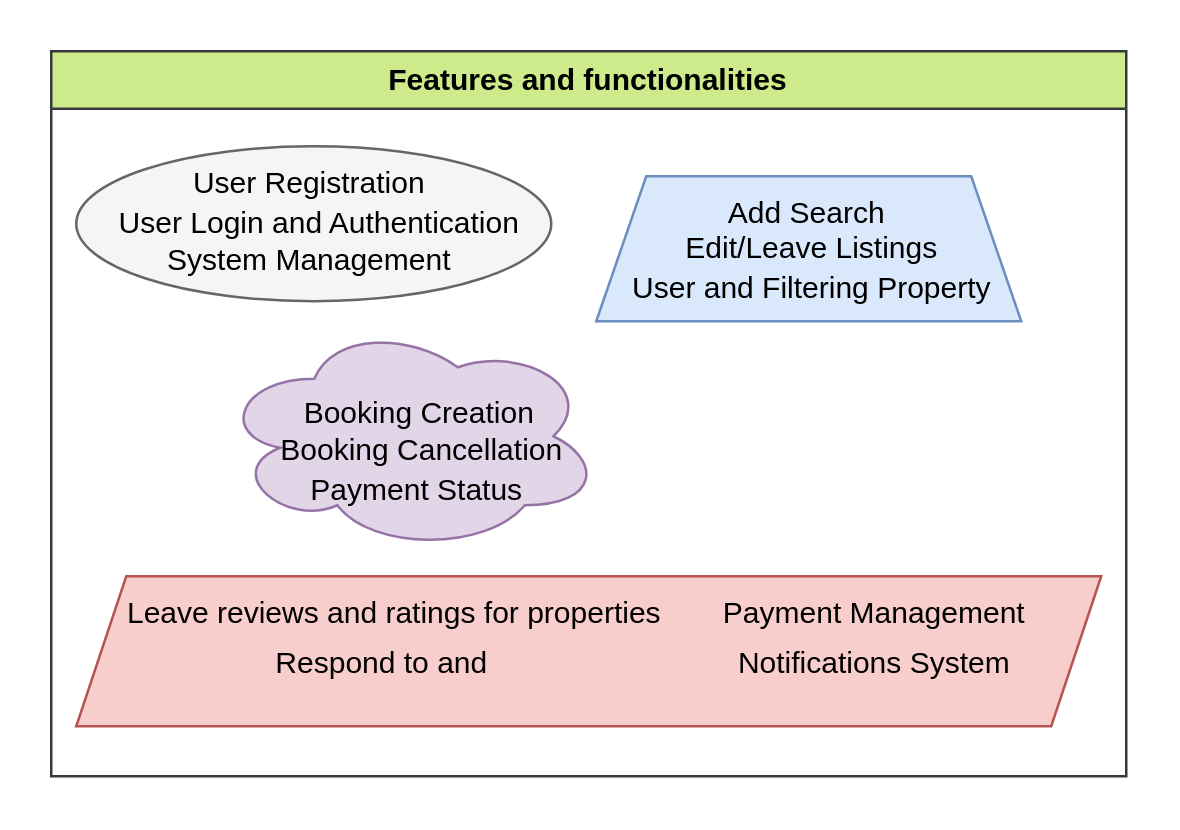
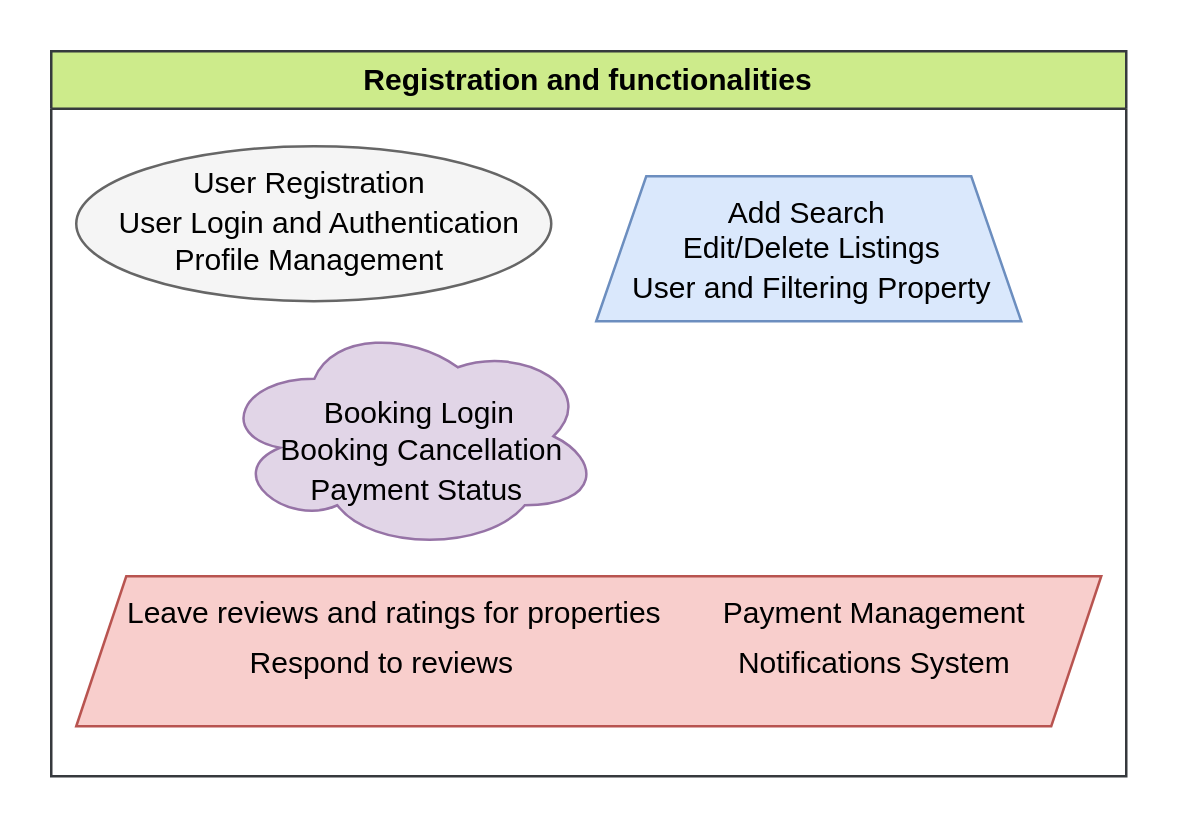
node "Features and functionalities": label "Features and functionalities" -> "Registration and functionalities"
node "Edit/Leave Listings": label "Edit/Leave Listings" -> "Edit/Delete Listings"
node "System Management": label "System Management" -> "Profile Management"
node "Booking Creation": label "Booking Creation" -> "Booking Login"
node "Respond to and": label "Respond to and" -> "Respond to reviews"
